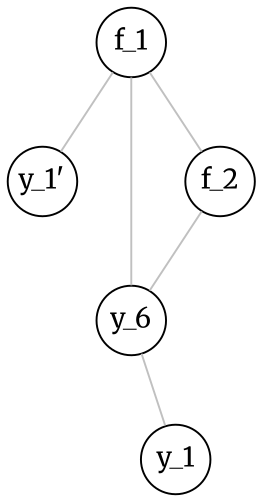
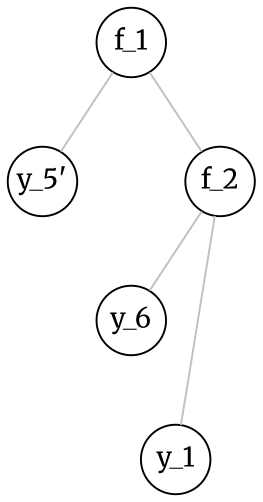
node "y_1'": label "y_1'" -> "y_5'"
edge "f_1" -- "y_6": removed
edge "y_6" -- "y_1": now "f_2" -- "y_1"
